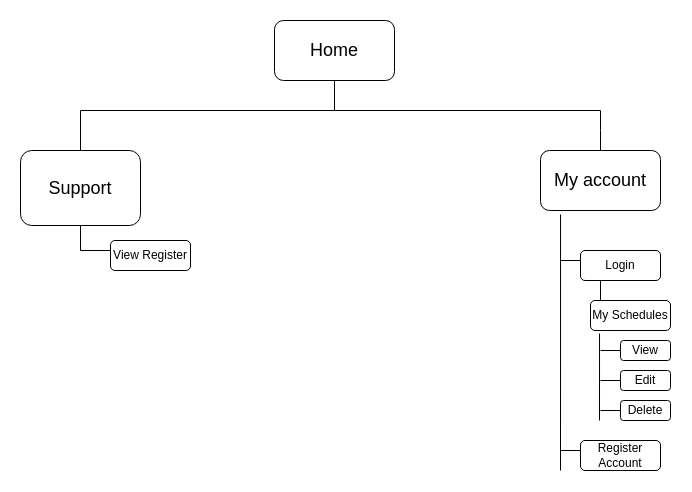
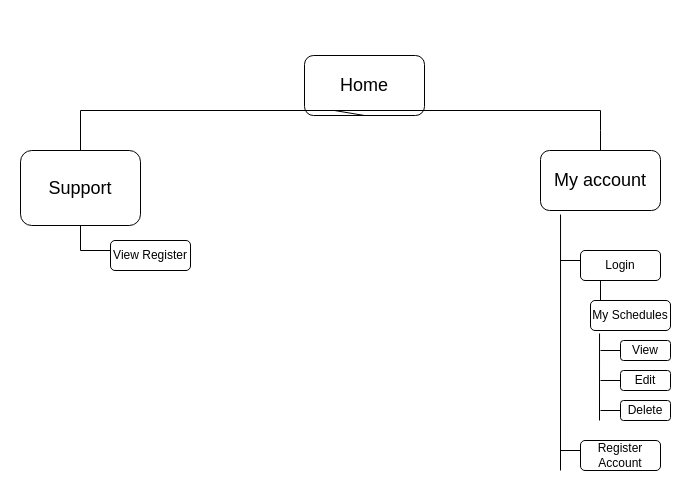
node "Home": moved (335, 51) -> (365, 86)
